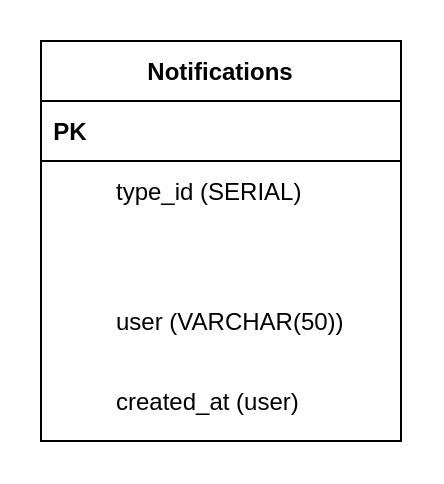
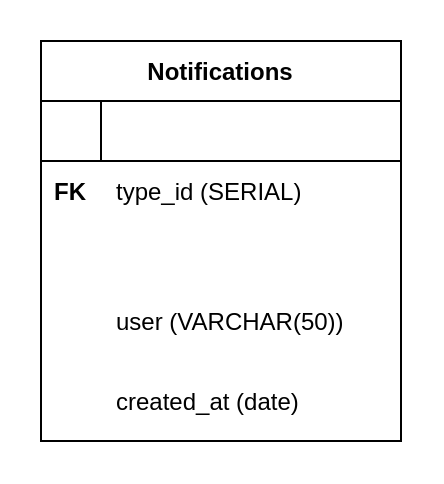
node "PK": removed
node "FK": added
node "created_at (user)": label "created_at (user)" -> "created_at (date)"
